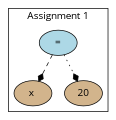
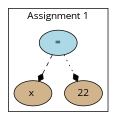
node "20": label "20" -> "22"
